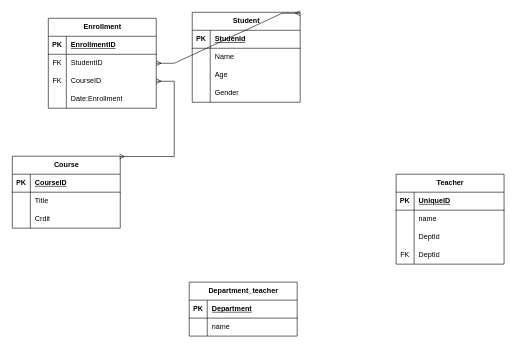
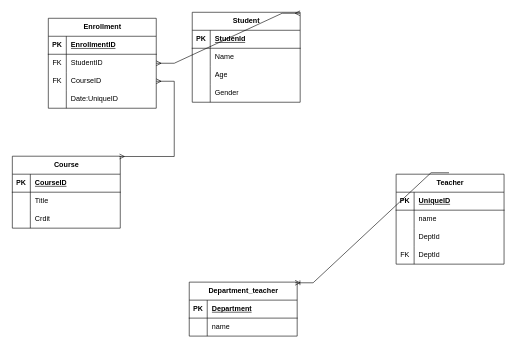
node "Date:Enrollment": label "Date:Enrollment" -> "Date:UniqueID"
edge "Teacher" -> "Department_teacher": added
